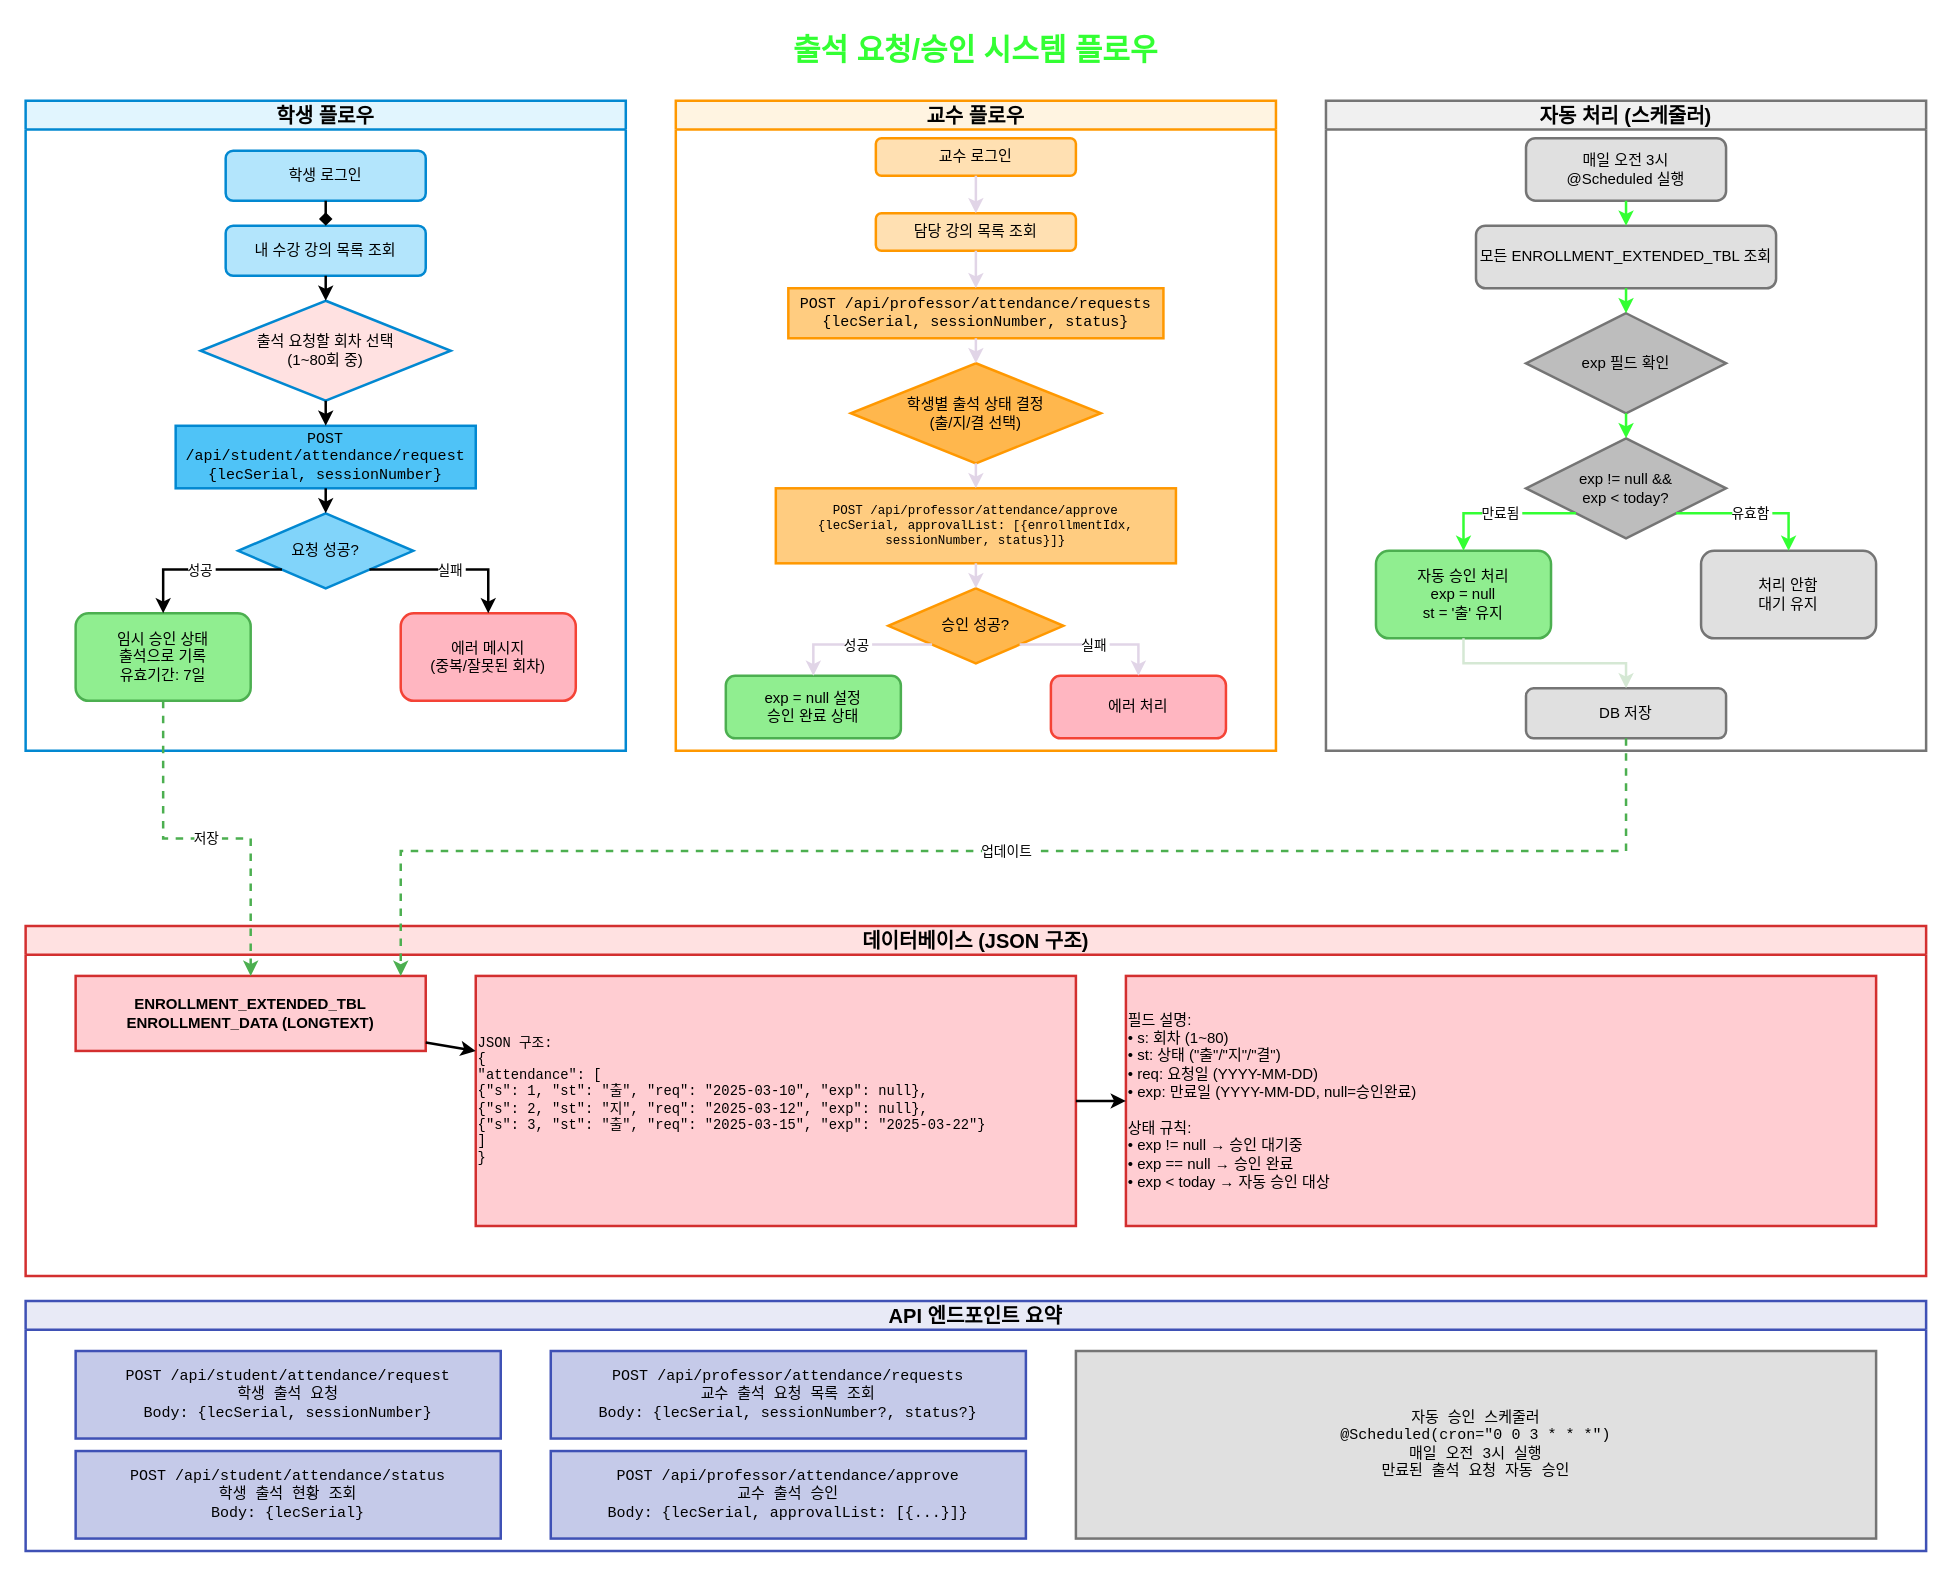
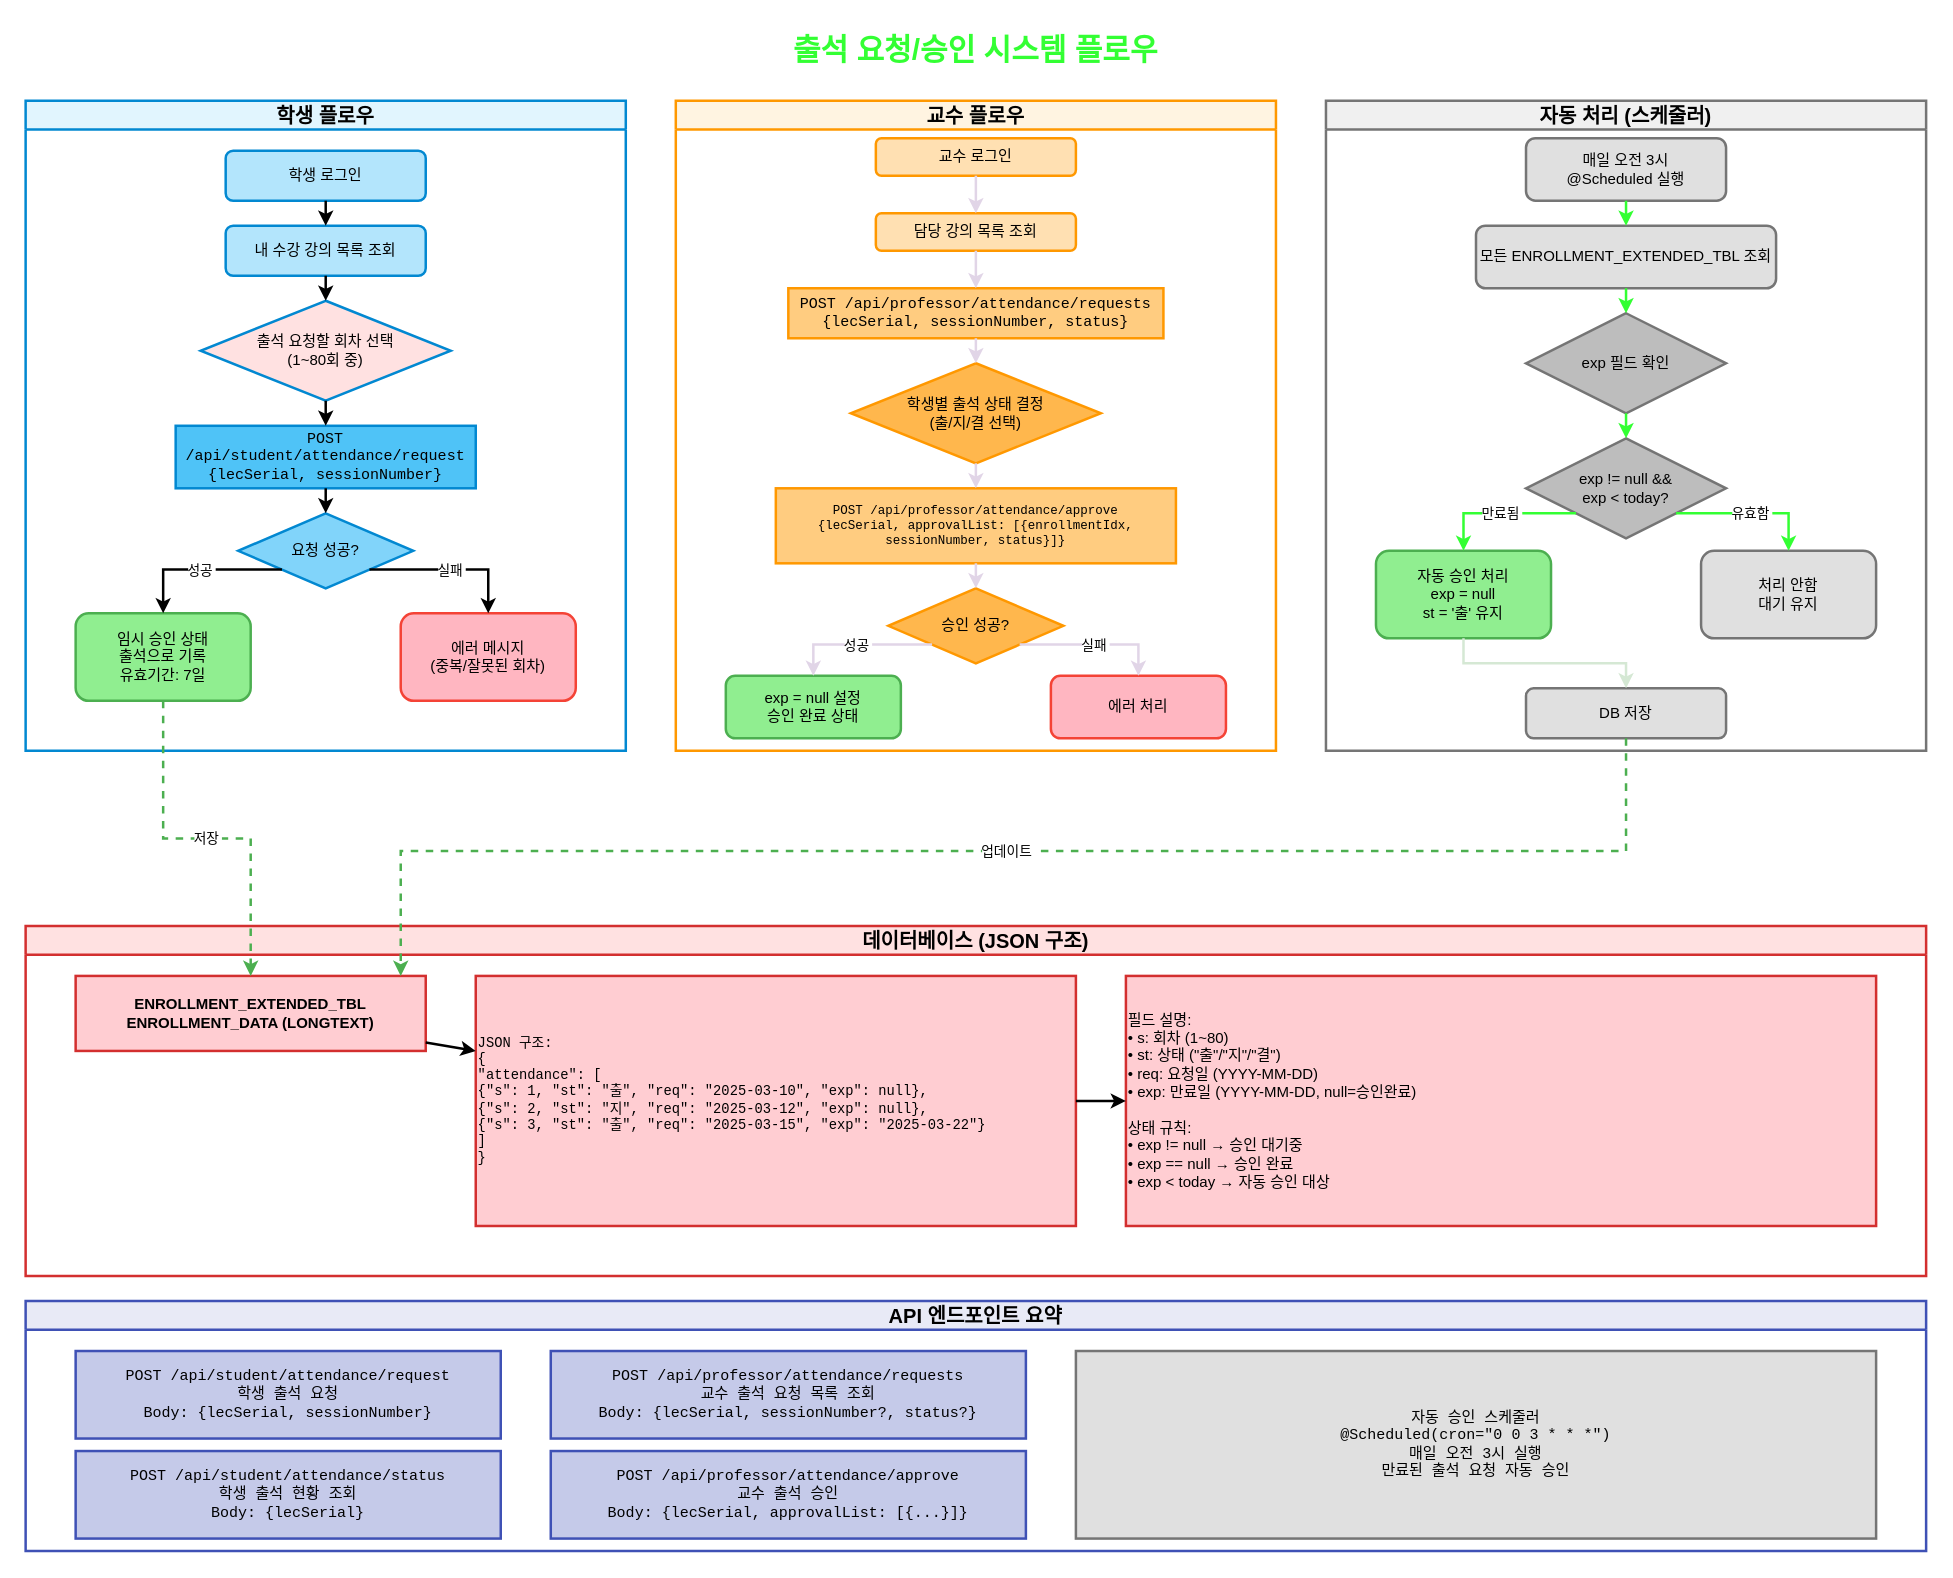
edge "학생 로그인" -> "내 수강 강의 목록 조회": arrowhead diamond -> classic
